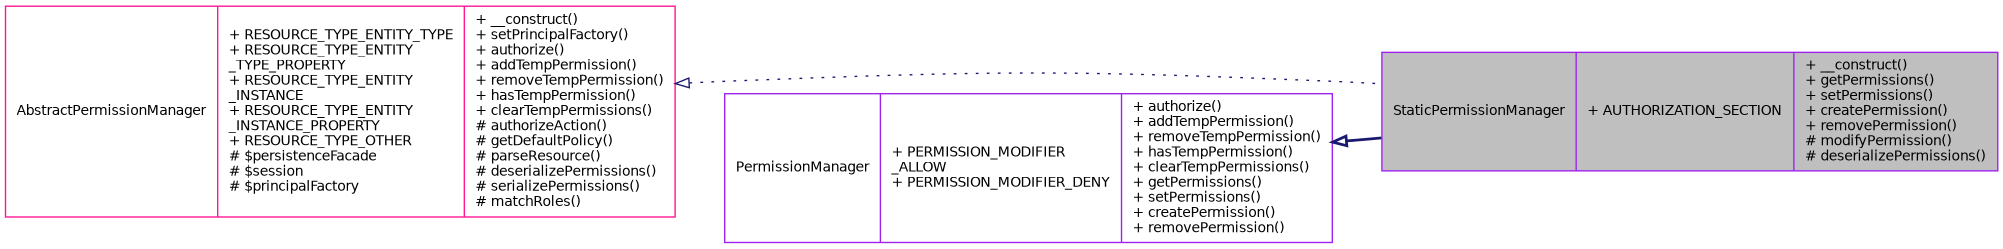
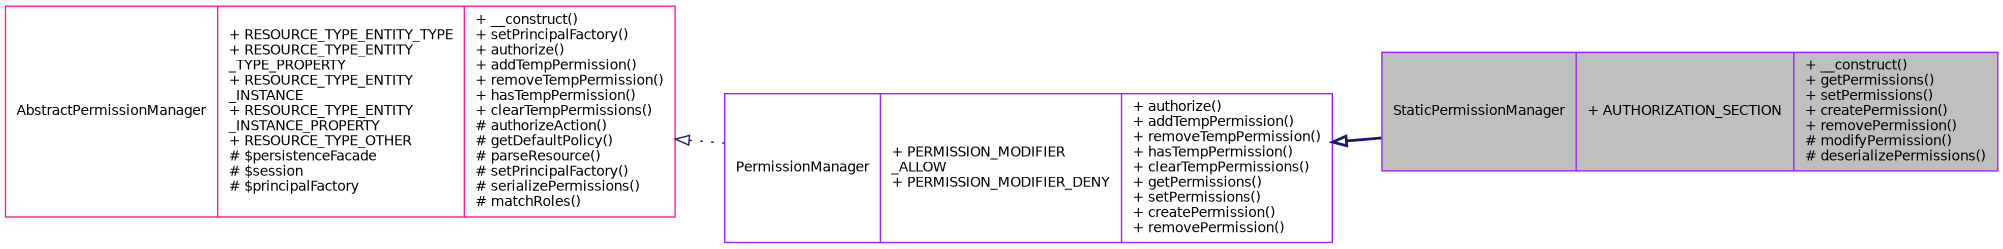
edge "StaticPermissionManager" -> "AbstractPermissionManager": now "PermissionManager" -> "AbstractPermissionManager"
node "AbstractPermissionManager": text "# deserializePermissions()" -> "# setPrincipalFactory()"
